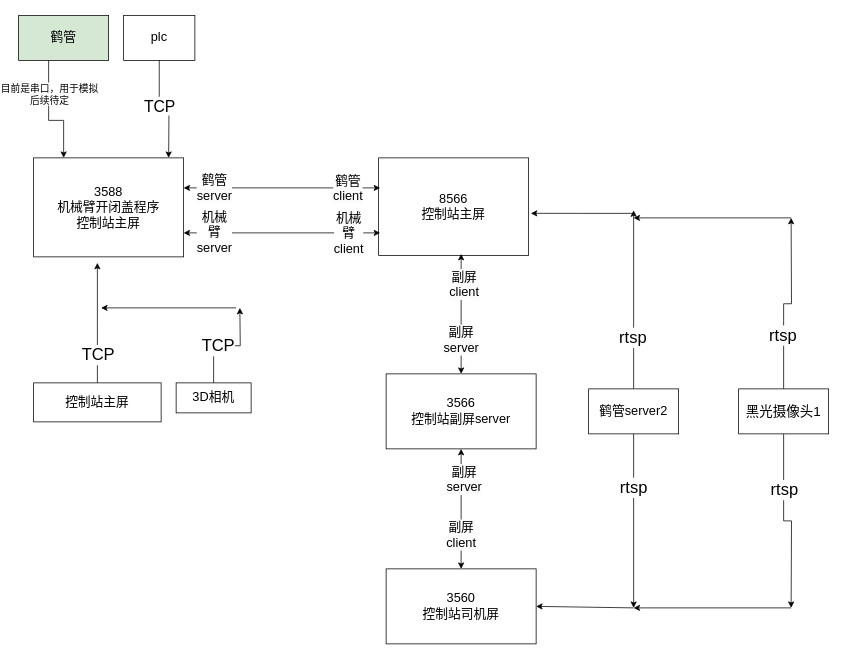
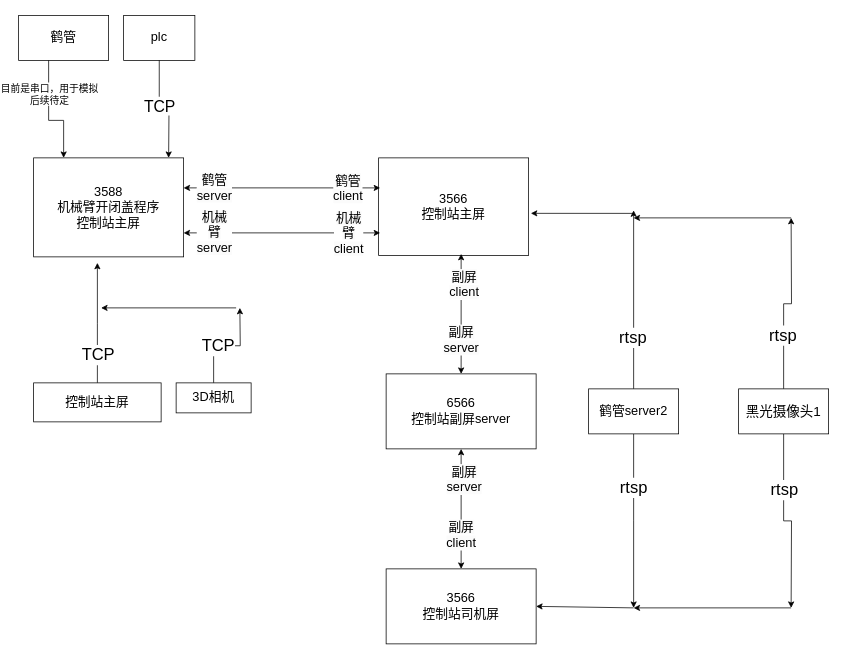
node "鹤管": fillcolor #d5e8d4 -> #ffffff
node "8566 控制站主屏": label "8566 控制站主屏" -> "3566 控制站主屏"
node "3566 控制站副屏server": label "3566 控制站副屏server" -> "6566 控制站副屏server"
node "3560 控制站司机屏": label "3560 控制站司机屏" -> "3566 控制站司机屏"
